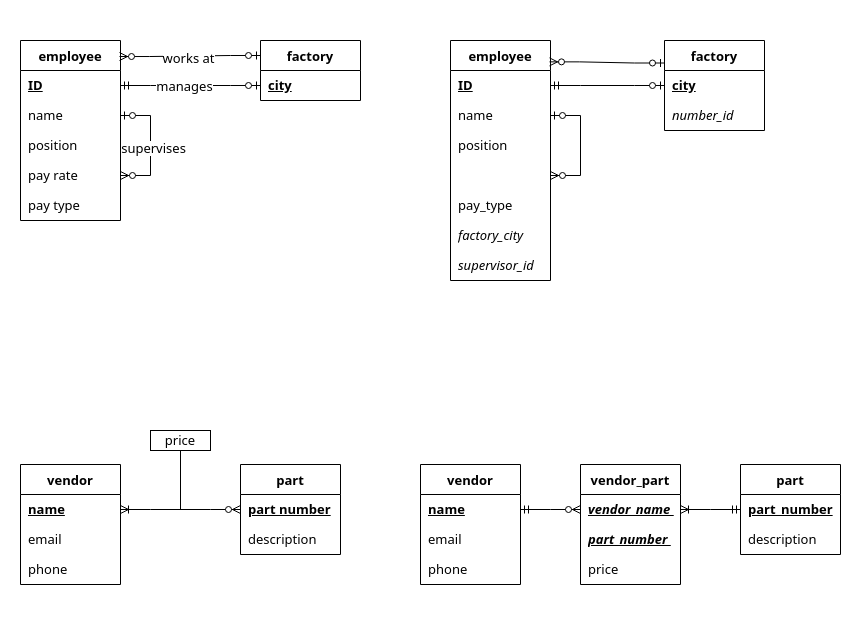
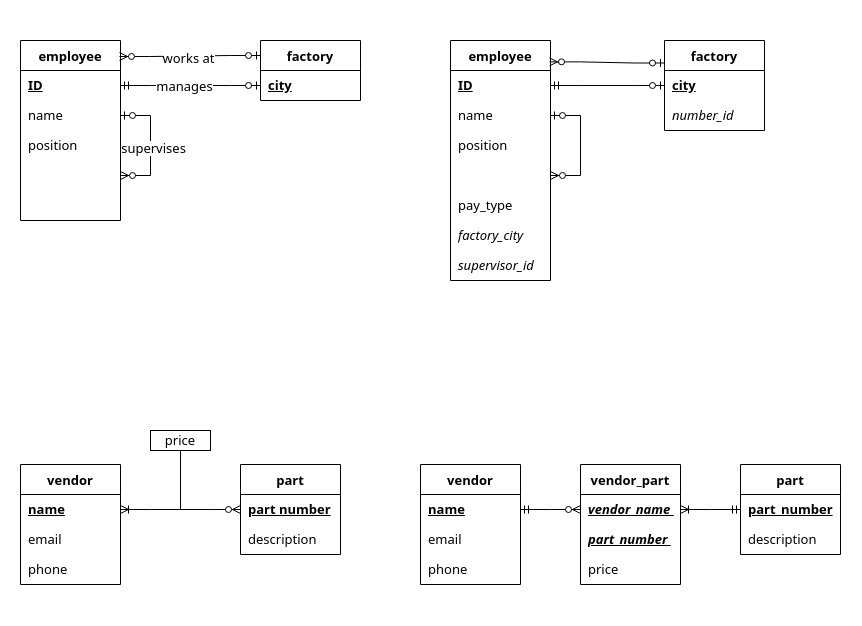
node "pay rate": removed
node "pay type": removed
